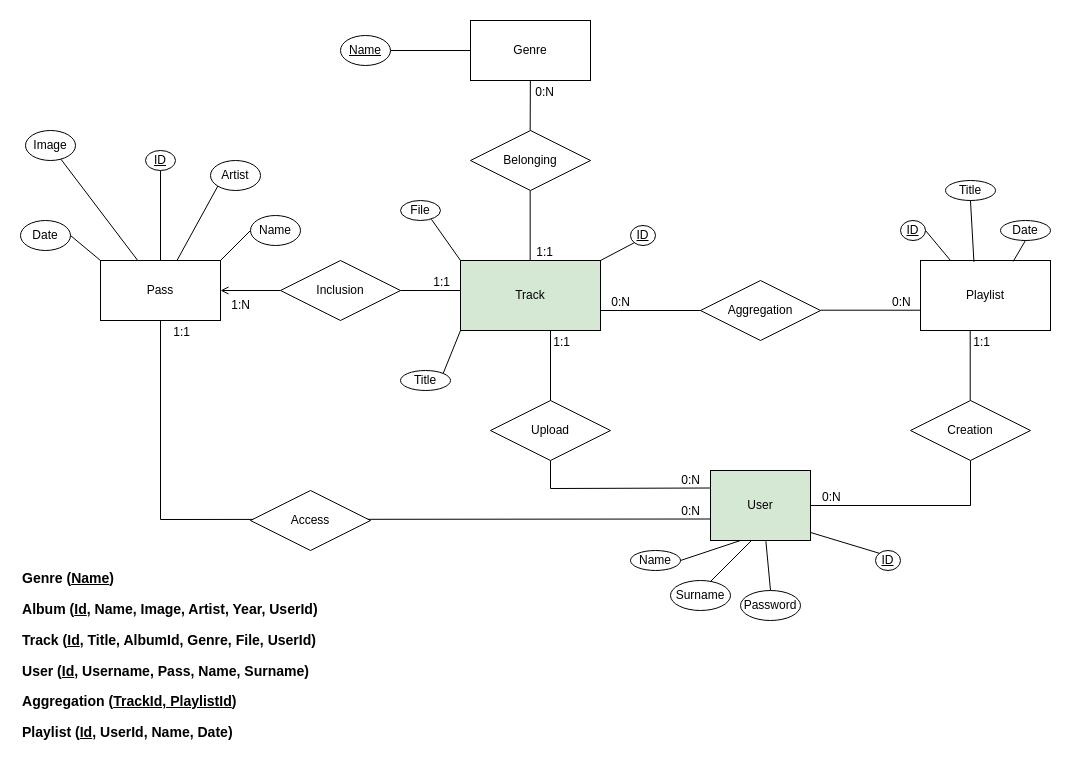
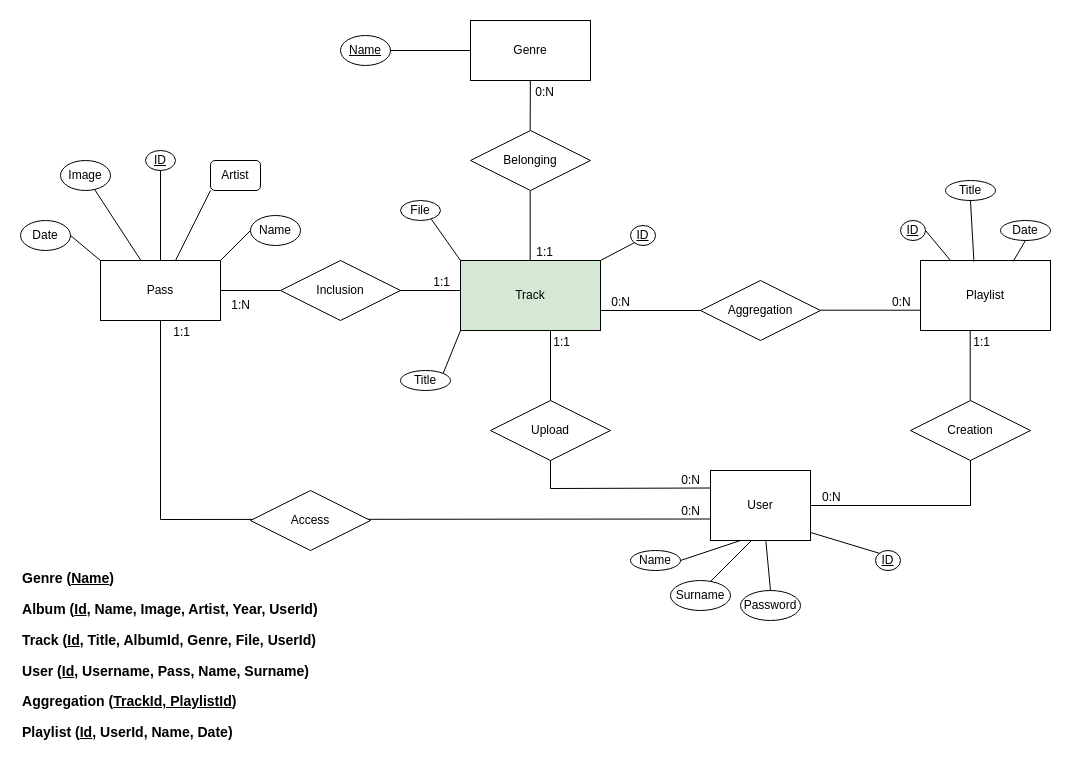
node "Image": moved (51, 146) -> (86, 176)
node "Artist": shape ellipse -> rounded rectangle
edge "Inclusion" -> "Pass": arrowhead open -> none
node "User": fillcolor #d5e8d4 -> #ffffff
